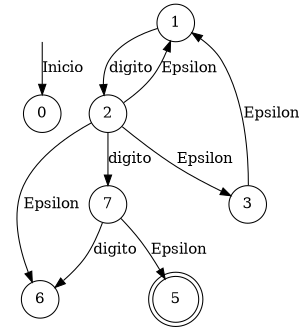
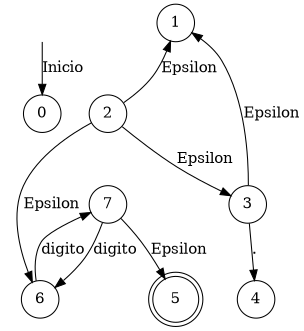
edge "1" -> "2": removed, label "digito"
edge "2" -> "7": now "6" -> "7"
node "4": added
